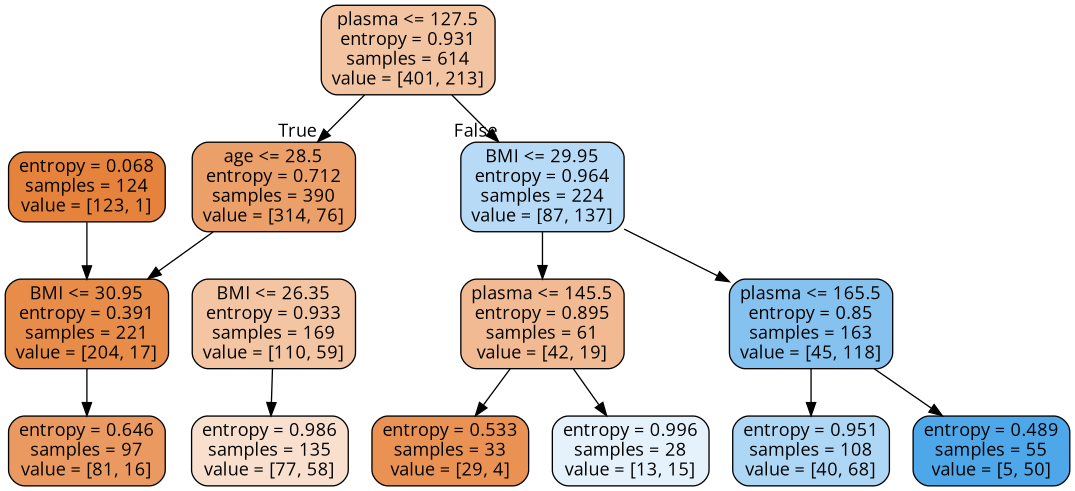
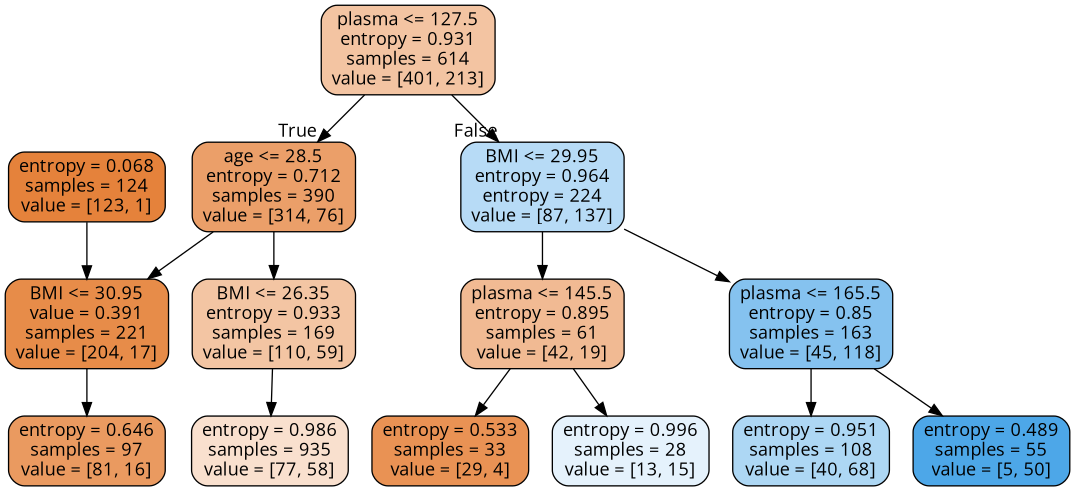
node "BMI <= 29.95 entropy = 0.964 samples = 224 value = [87, 137]": label "BMI <= 29.95 entropy = 0.964 samples = 224 value = [87, 137]" -> "BMI <= 29.95 entropy = 0.964 entropy = 224 value = [87, 137]"
edge "age <= 28.5 entropy = 0.712 samples = 390 value = [314, 76]" -> "BMI <= 26.35 entropy = 0.933 samples = 169 value = [110, 59]": added
node "BMI <= 30.95 entropy = 0.391 samples = 221 value = [204, 17]": label "BMI <= 30.95 entropy = 0.391 samples = 221 value = [204, 17]" -> "BMI <= 30.95 value = 0.391 samples = 221 value = [204, 17]"
node "entropy = 0.986 samples = 135 value = [77, 58]": label "entropy = 0.986 samples = 135 value = [77, 58]" -> "entropy = 0.986 samples = 935 value = [77, 58]"
